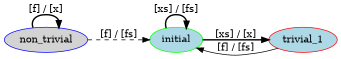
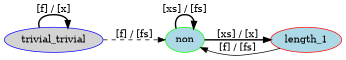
node "non_trivial": label "non_trivial" -> "trivial_trivial"
node "initial": label "initial" -> "non"
node "trivial_1": label "trivial_1" -> "length_1"
